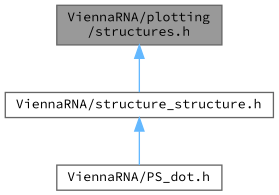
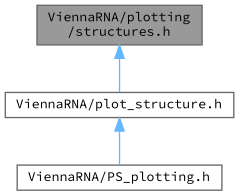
node "ViennaRNA/structure_structure.h": label "ViennaRNA/structure_structure.h" -> "ViennaRNA/plot_structure.h"
node "ViennaRNA/PS_dot.h": label "ViennaRNA/PS_dot.h" -> "ViennaRNA/PS_plotting.h"
